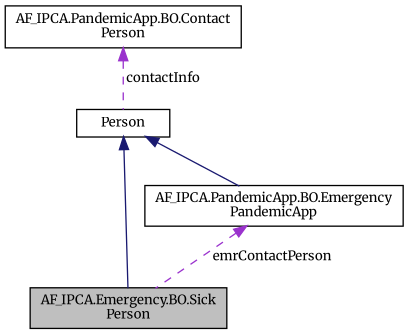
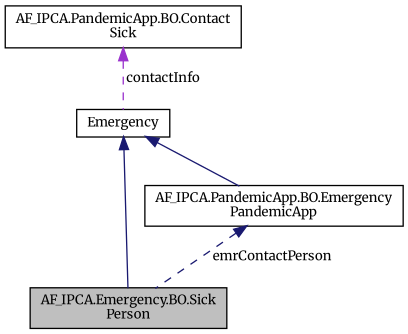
node "AF_IPCA.PandemicApp.BO.Contact Person": label "AF_IPCA.PandemicApp.BO.Contact Person" -> "AF_IPCA.PandemicApp.BO.Contact Sick"
node "Person": label "Person" -> "Emergency"
edge "AF_IPCA.Emergency.BO.Sick Person" -> "AF_IPCA.PandemicApp.BO.Emergency PandemicApp": color darkorchid3 -> midnightblue
